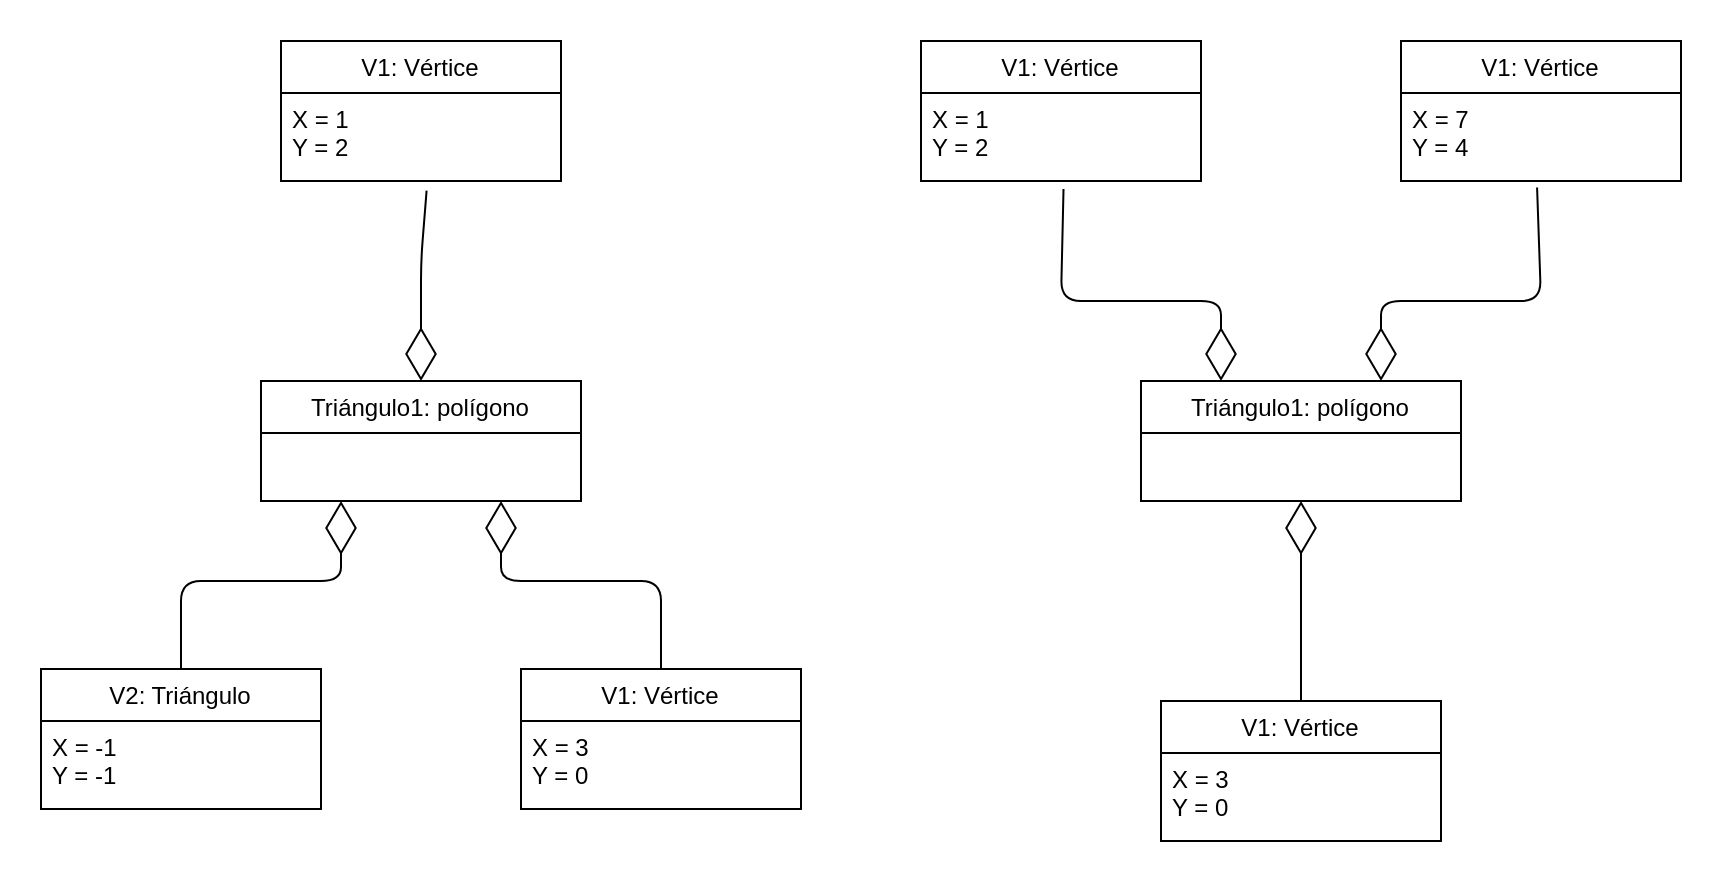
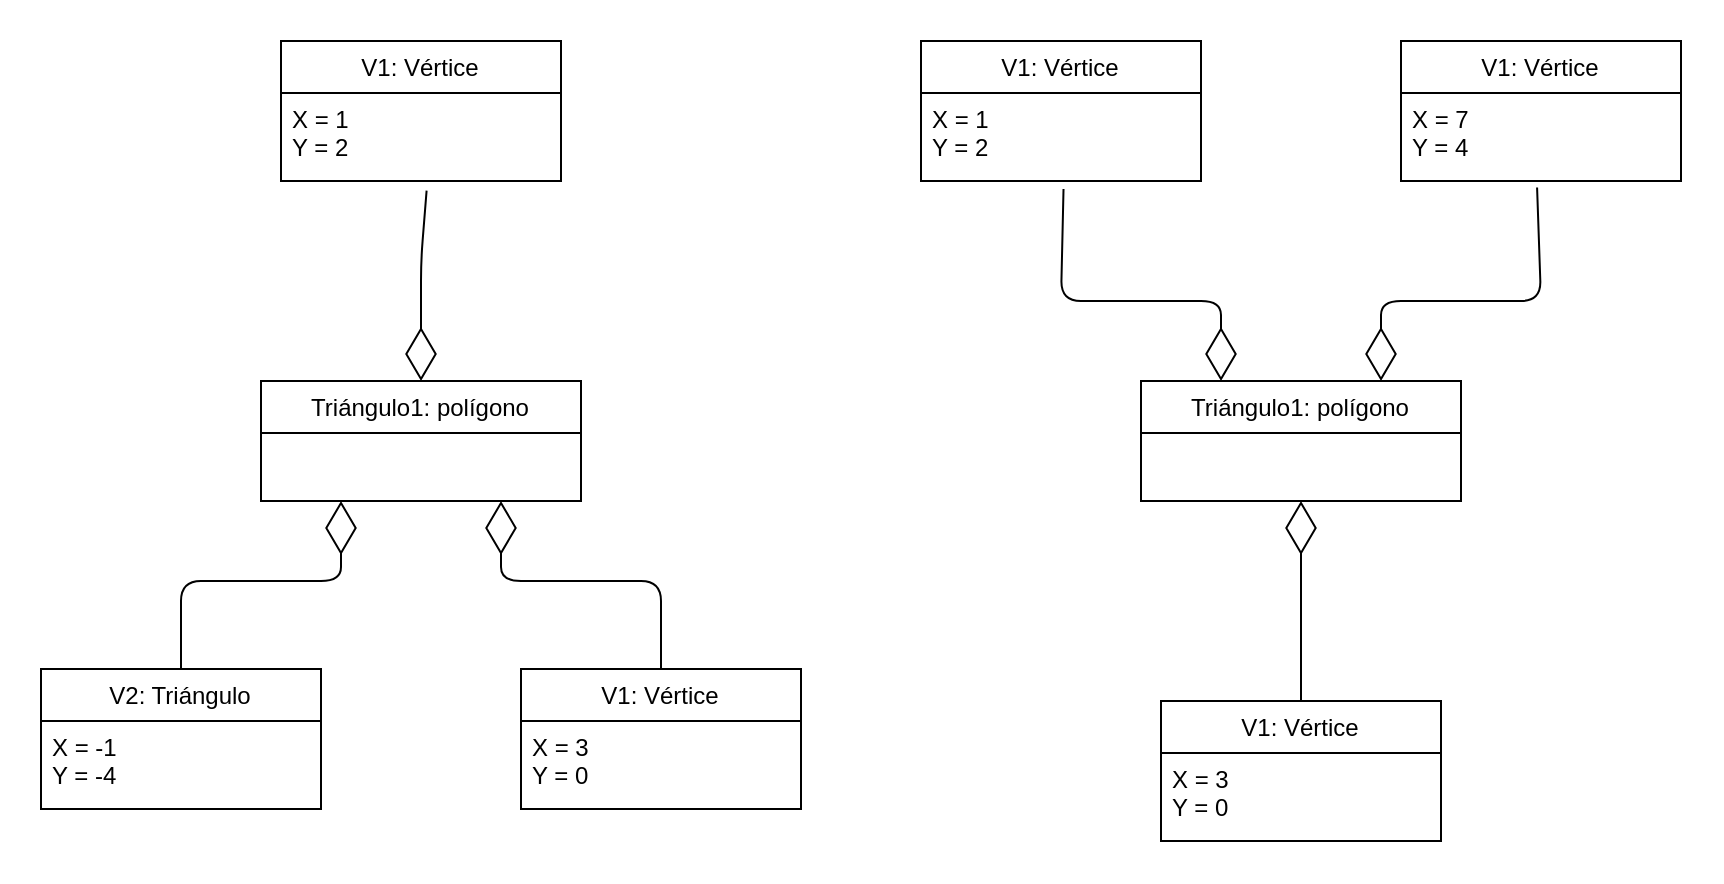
node "X = -1 Y = -1": label "X = -1 Y = -1" -> "X = -1 Y = -4"
